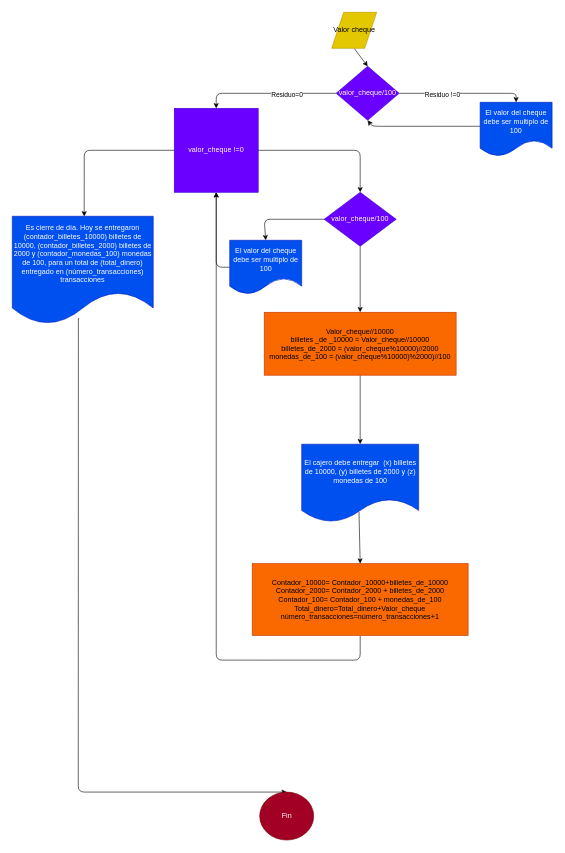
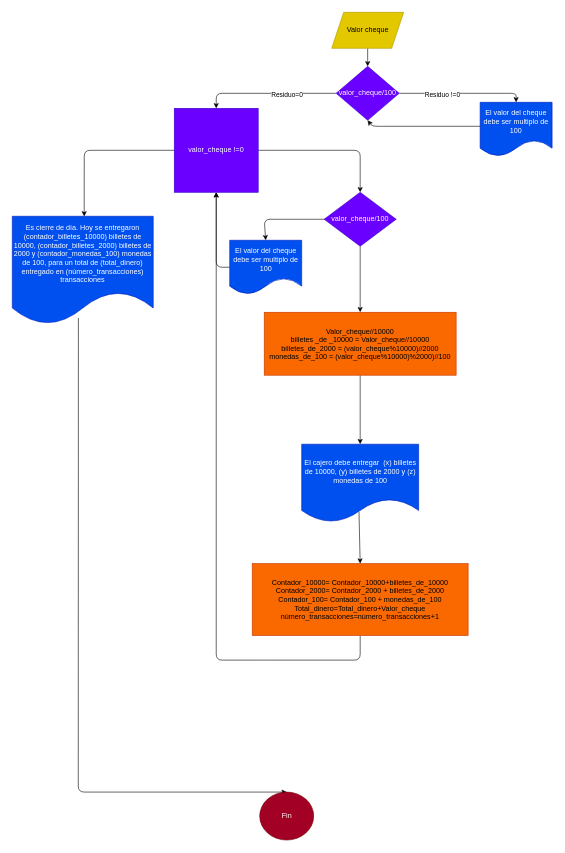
node "Valor cheque": size 45x36 -> 72x36
